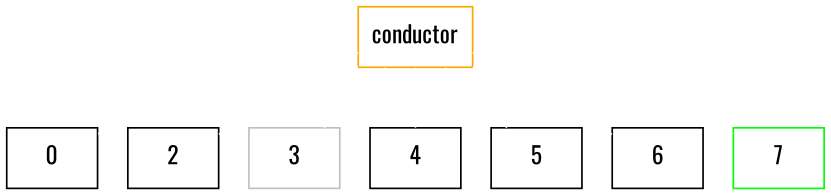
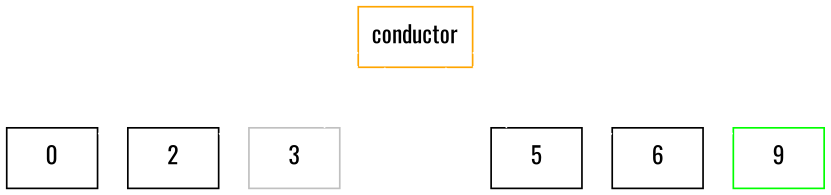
node "4": removed
node "7": label "7" -> "9"
